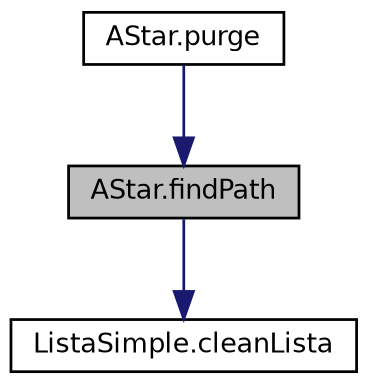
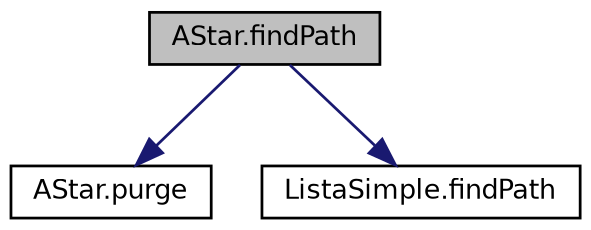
edge "AStar.purge" -> "AStar.findPath": reversed
node "ListaSimple.cleanLista": label "ListaSimple.cleanLista" -> "ListaSimple.findPath"
